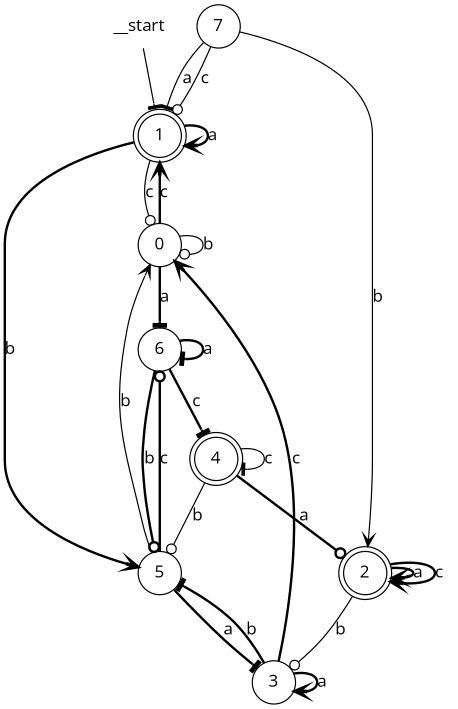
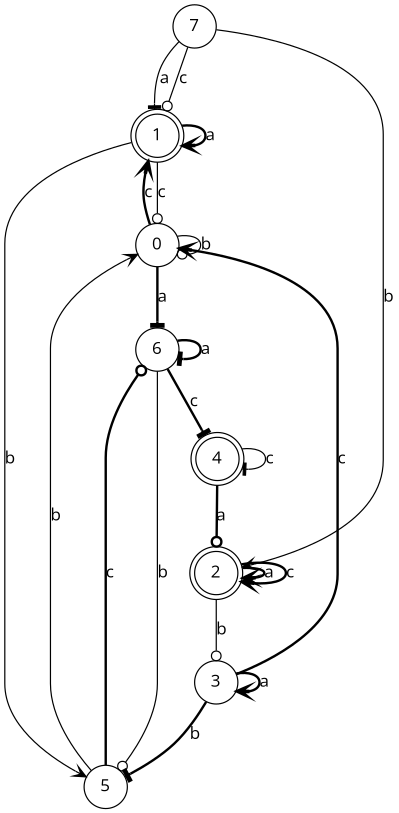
node "__start": removed
edge "1" -> "5": style bold -> solid
edge "6" -> "5": style bold -> solid
edge "4" -> "5": removed, label "b"
edge "5" -> "3": removed, label "a"
